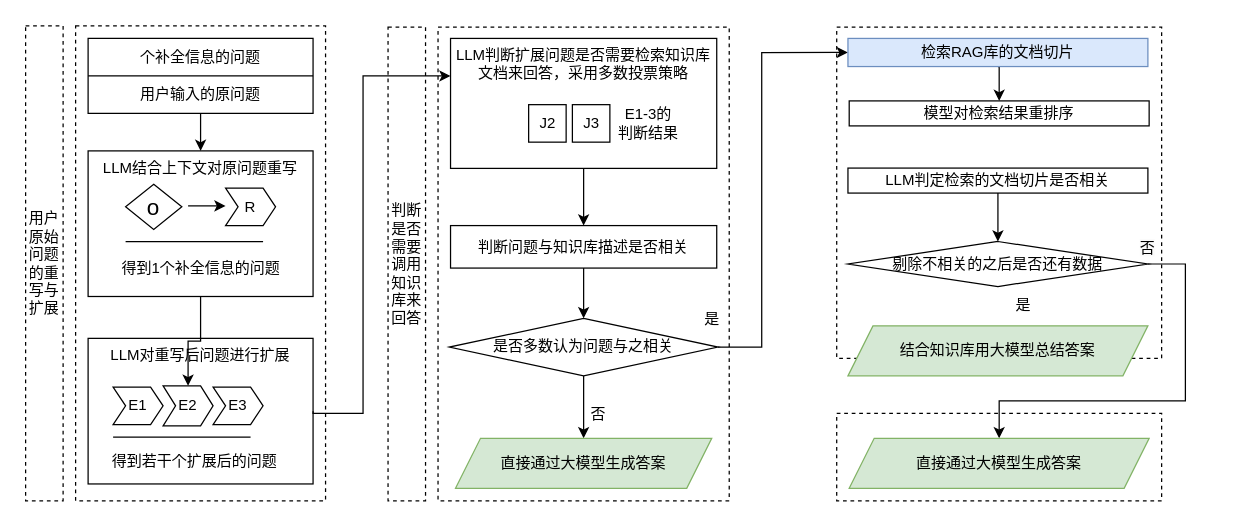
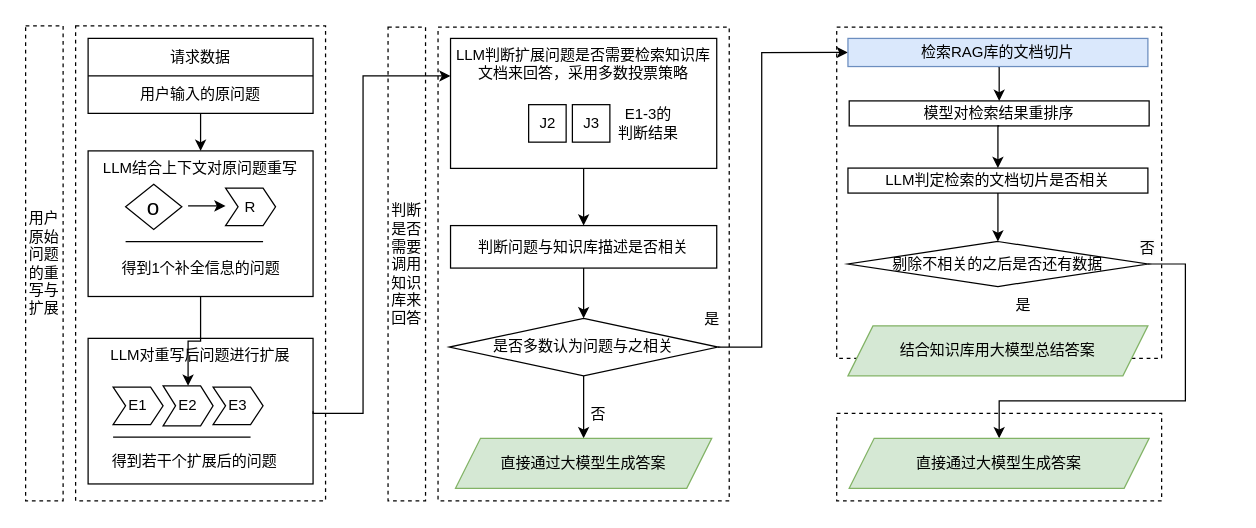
node "个补全信息的问题": label "个补全信息的问题" -> "请求数据"
edge "模型对检索结果重排序" -> "LLM判定检索的文档切片是否相关": added
